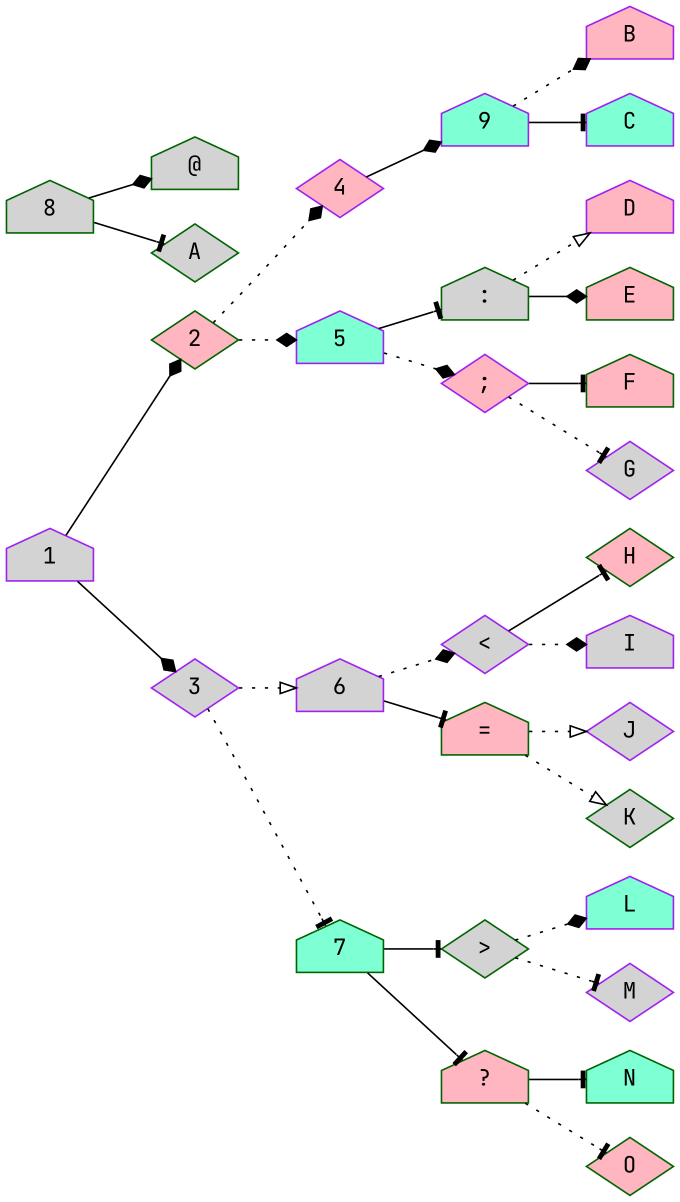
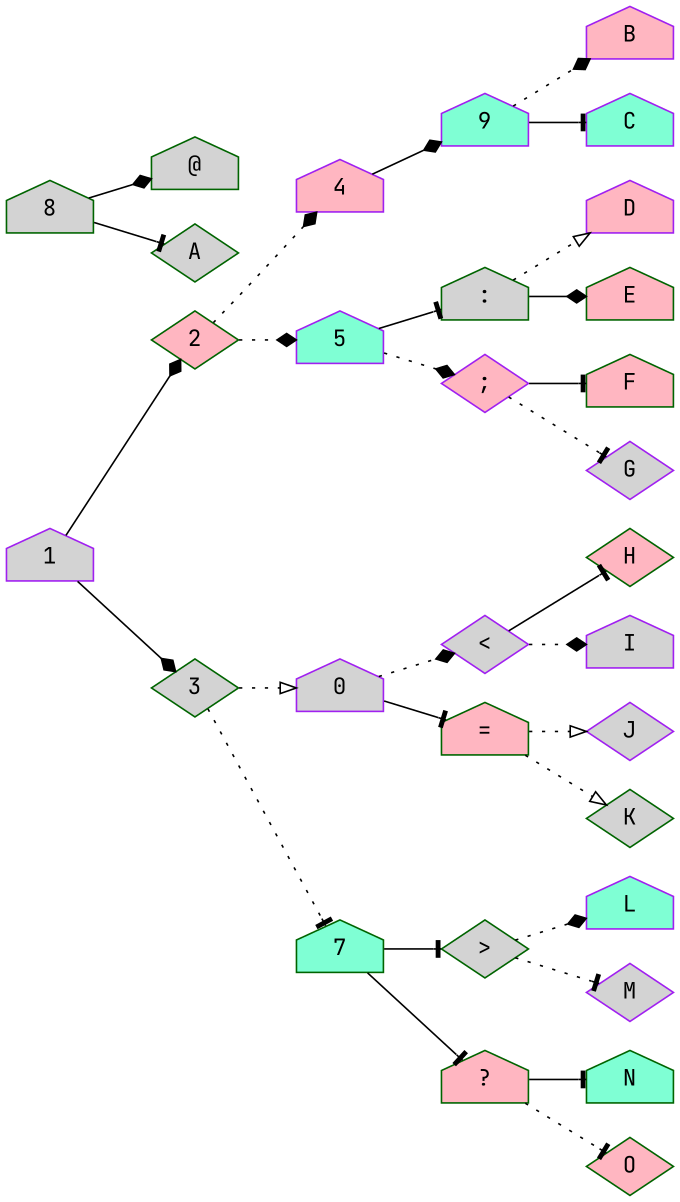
node "4": shape diamond -> house
node "3": color purple -> darkgreen
node "6": label "6" -> "0"
